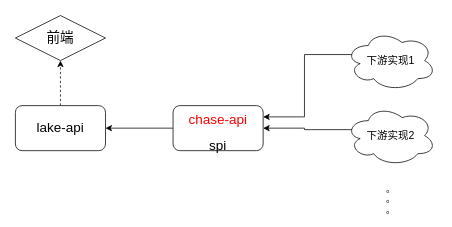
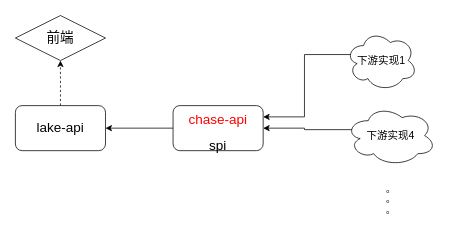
node "下游实现1": size 90x60 -> 71x60
node "下游实现2": label "下游实现2" -> "下游实现4"
